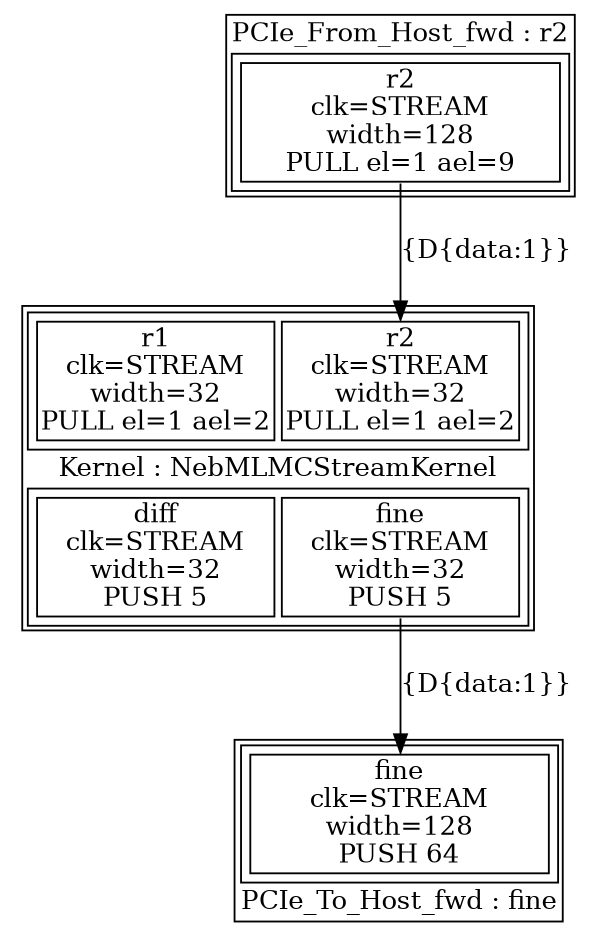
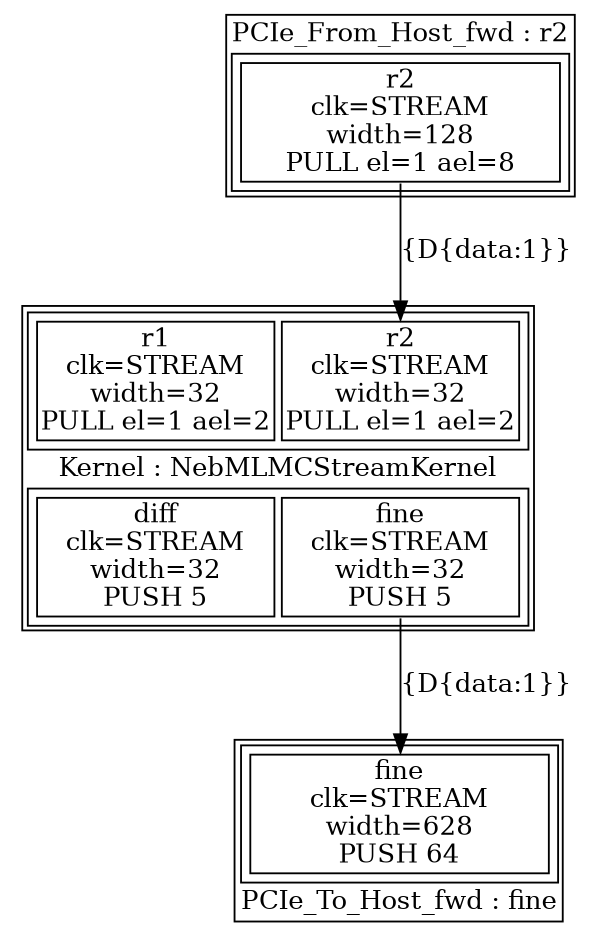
node "PCIe_From_Host_fwd : r2": text "PULL el=1 ael=9" -> "PULL el=1 ael=8"
node "fine": text "width=128" -> "width=628"
